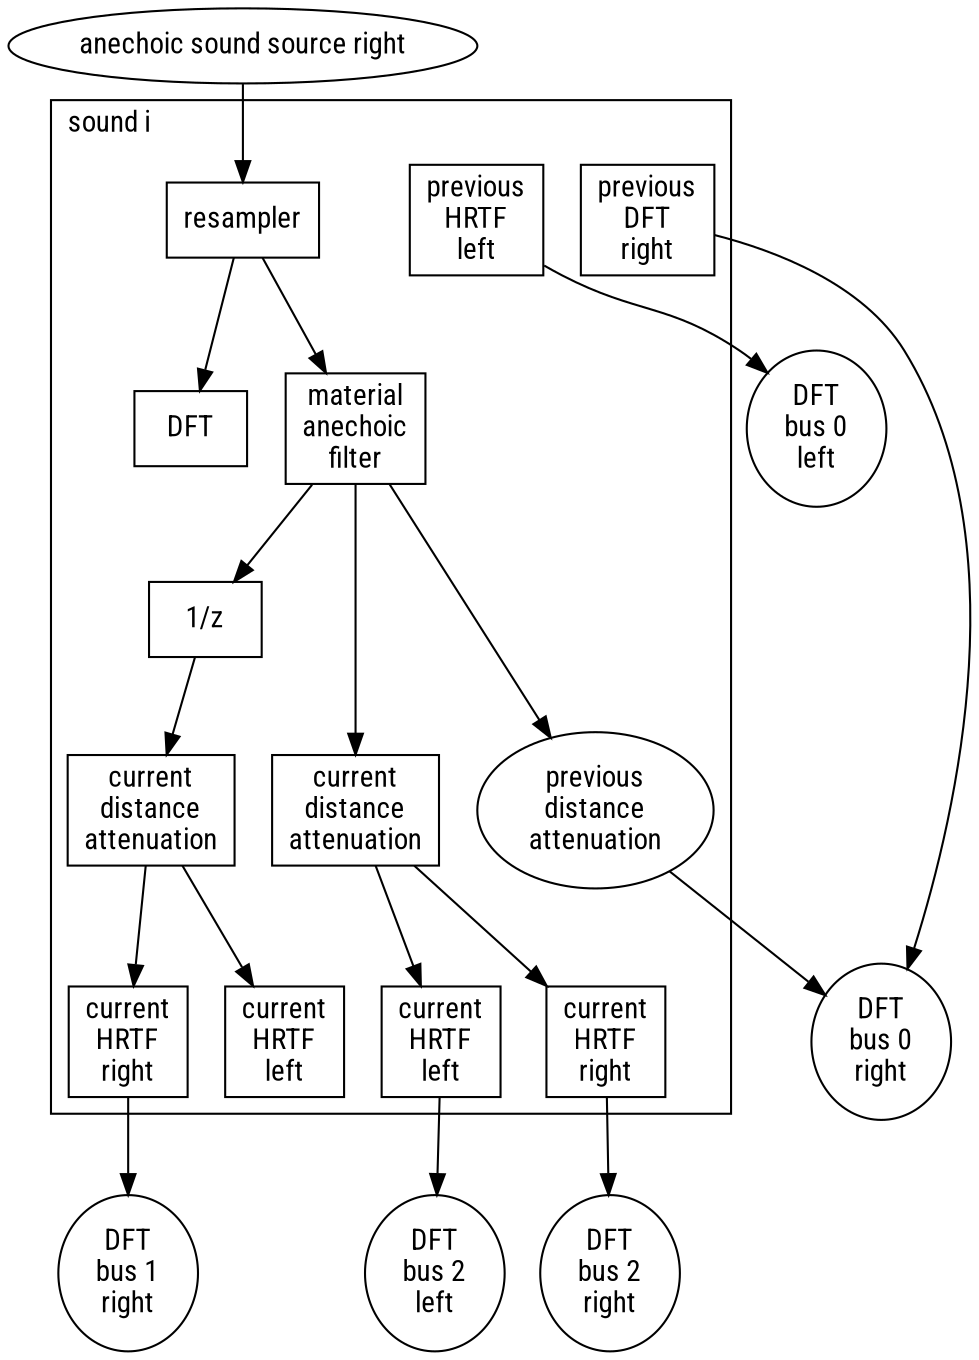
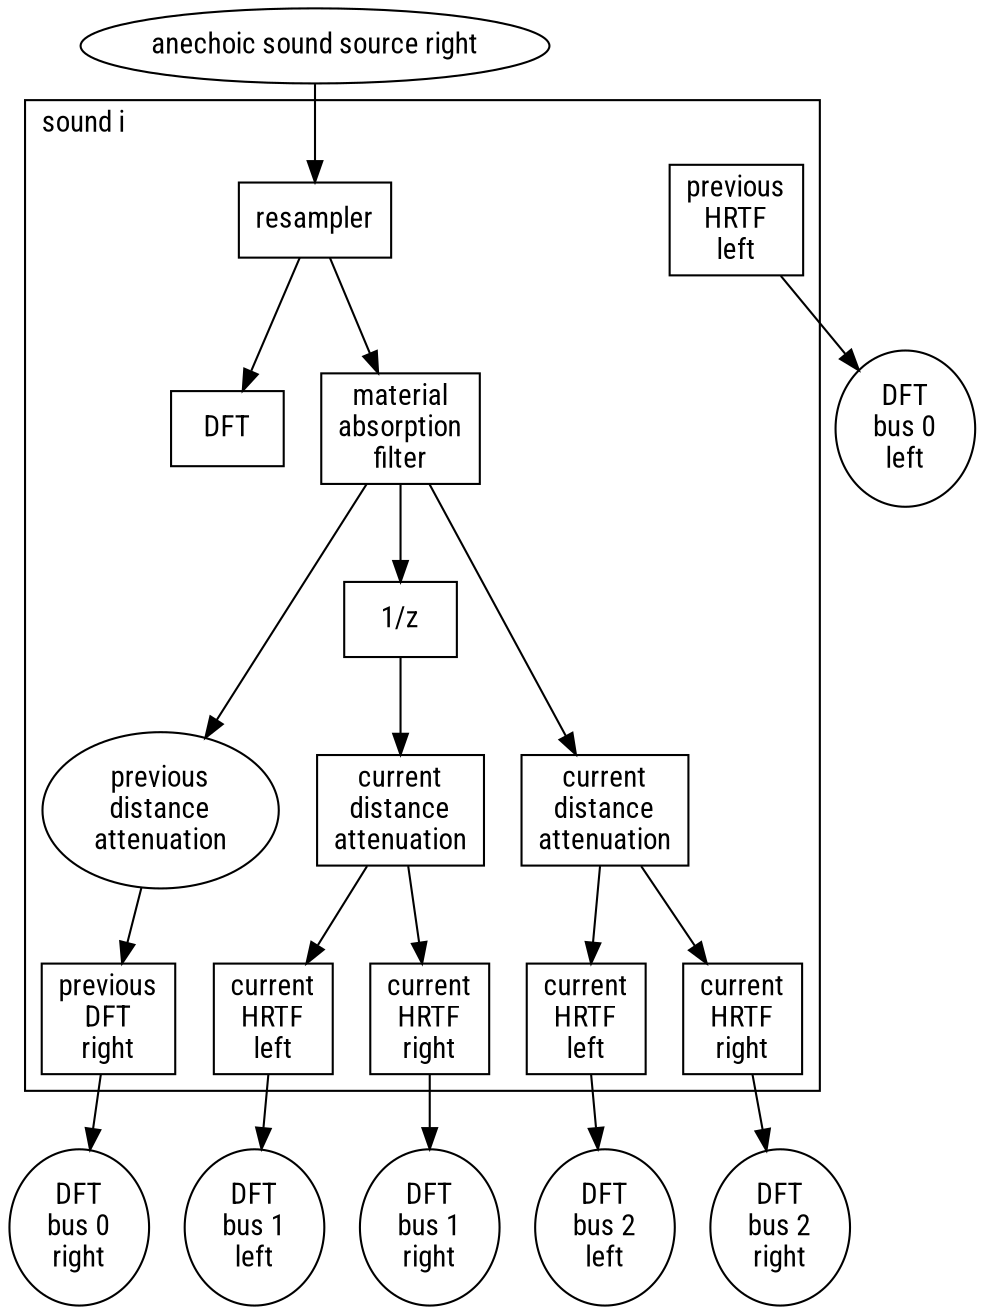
node "material anechoic filter": label "material anechoic filter" -> "material absorption filter"
edge "previous distance attenuation" -> "DFT bus 0 right": now "previous distance attenuation" -> "previous DFT right"
node "DFT bus 1 left": added
